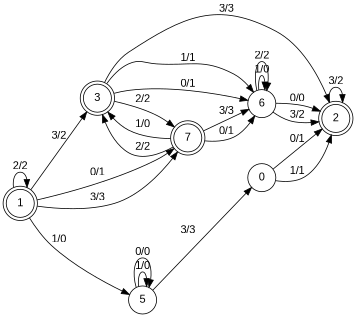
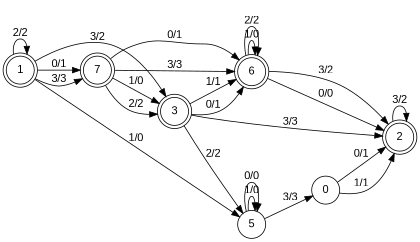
node "6": shape circle -> doublecircle
edge "3" -> "7": now "3" -> "5"
